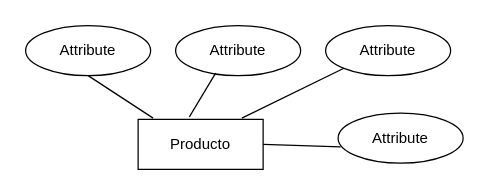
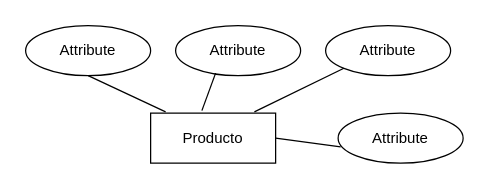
node "Producto": moved (201, 144) -> (213, 138)
